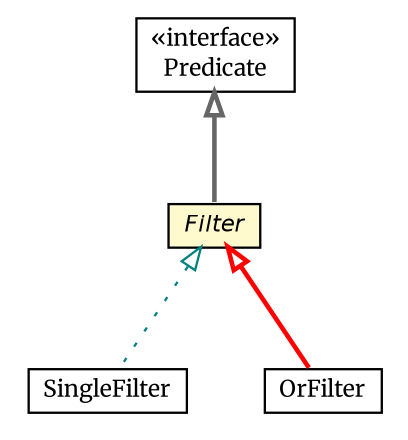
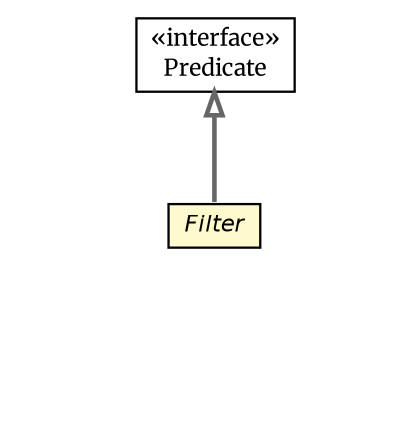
node "SingleFilter": removed
node "OrFilter": removed
